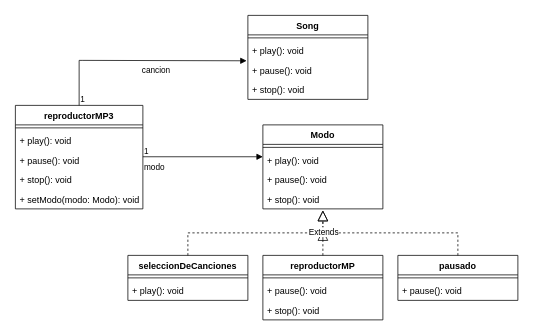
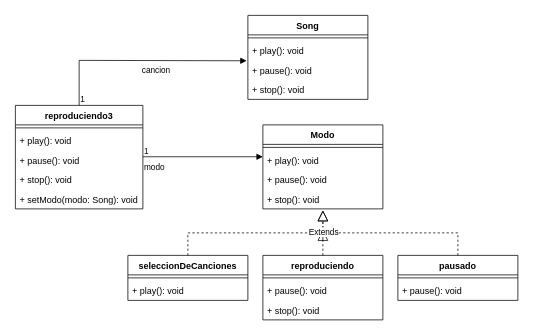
node "reproductorMP3": label "reproductorMP3" -> "reproduciendo3"
node "+ setModo(modo: Modo): void": label "+ setModo(modo: Modo): void" -> "+ setModo(modo: Song): void"
node "reproductorMP": label "reproductorMP" -> "reproduciendo"
